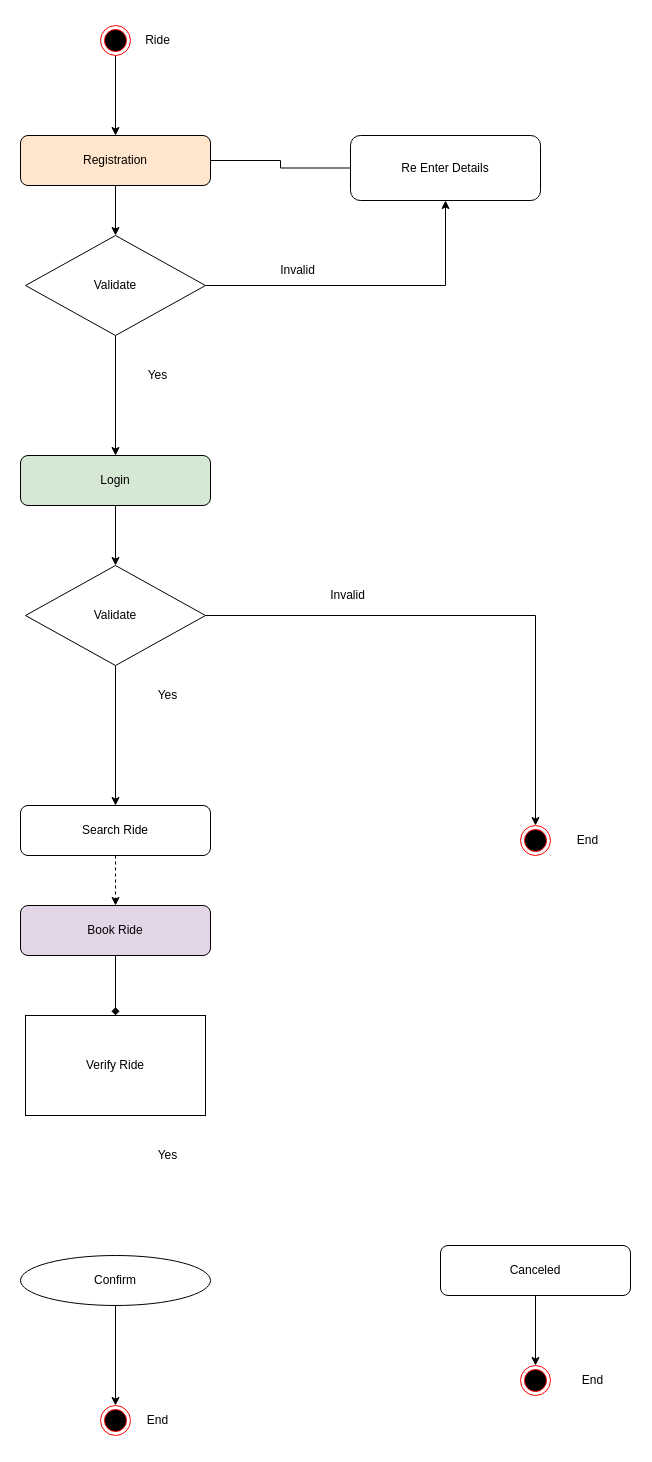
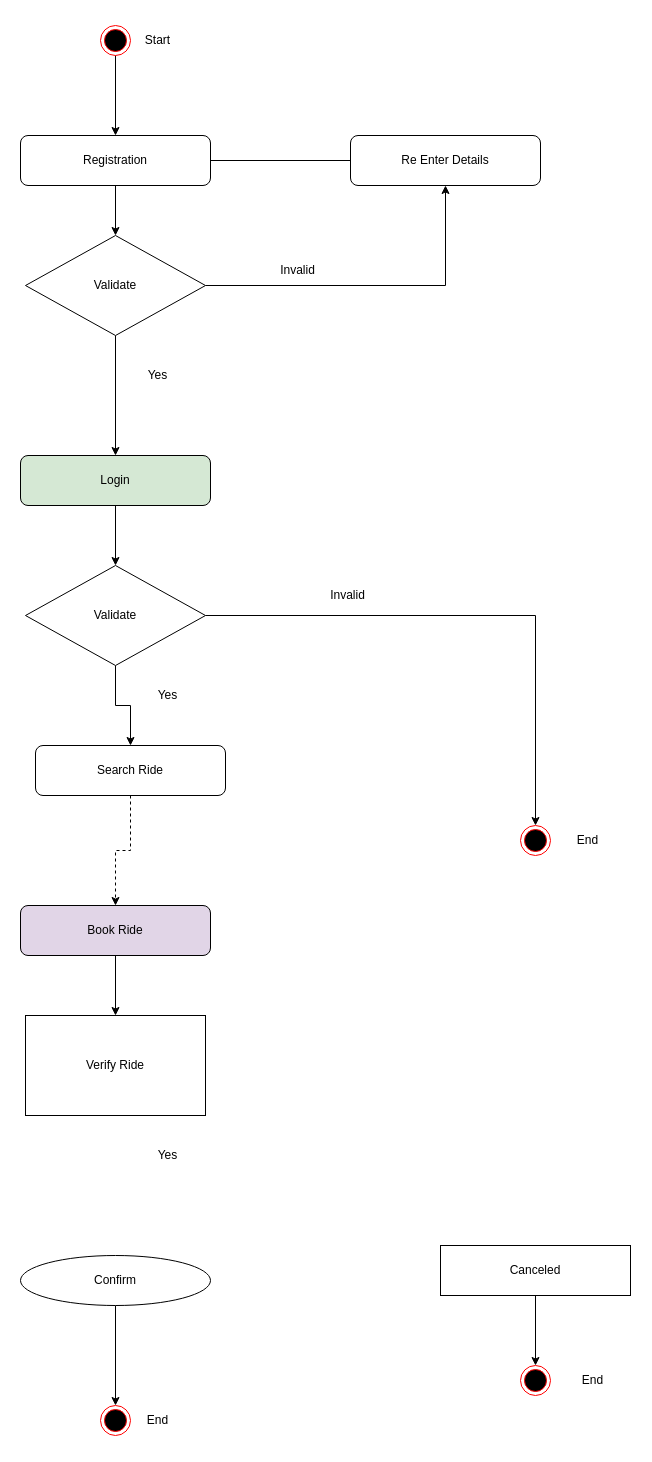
node "Ride": label "Ride" -> "Start"
node "Registration": fillcolor #ffe6cc -> #ffffff
node "Re Enter Details": size 190x65 -> 190x50
node "Search Ride": moved (116, 831) -> (131, 771)
edge "Book Ride" -> "Verify Ride": arrowhead diamond -> classic
node "Canceled": shape rounded rectangle -> rectangle
